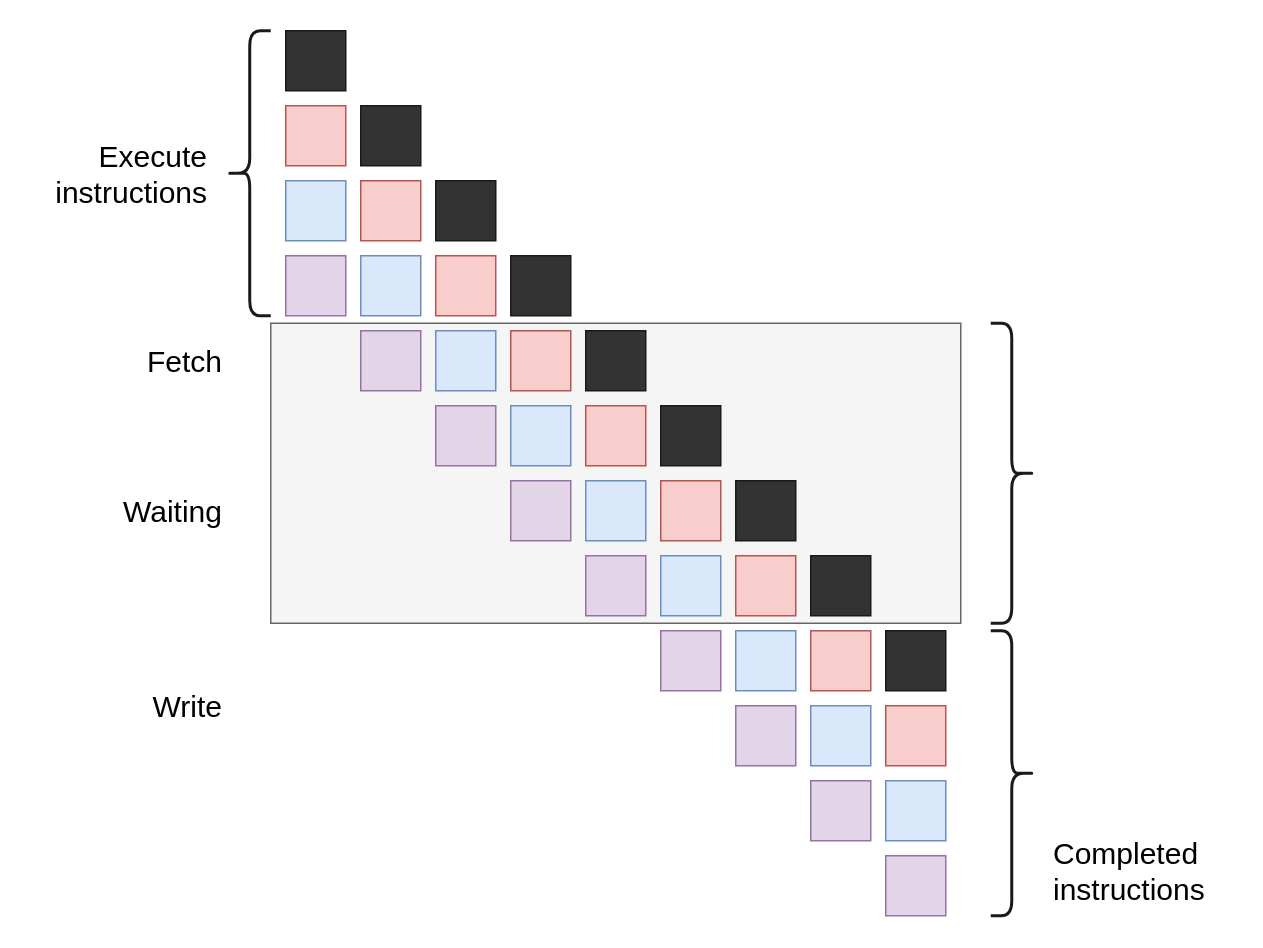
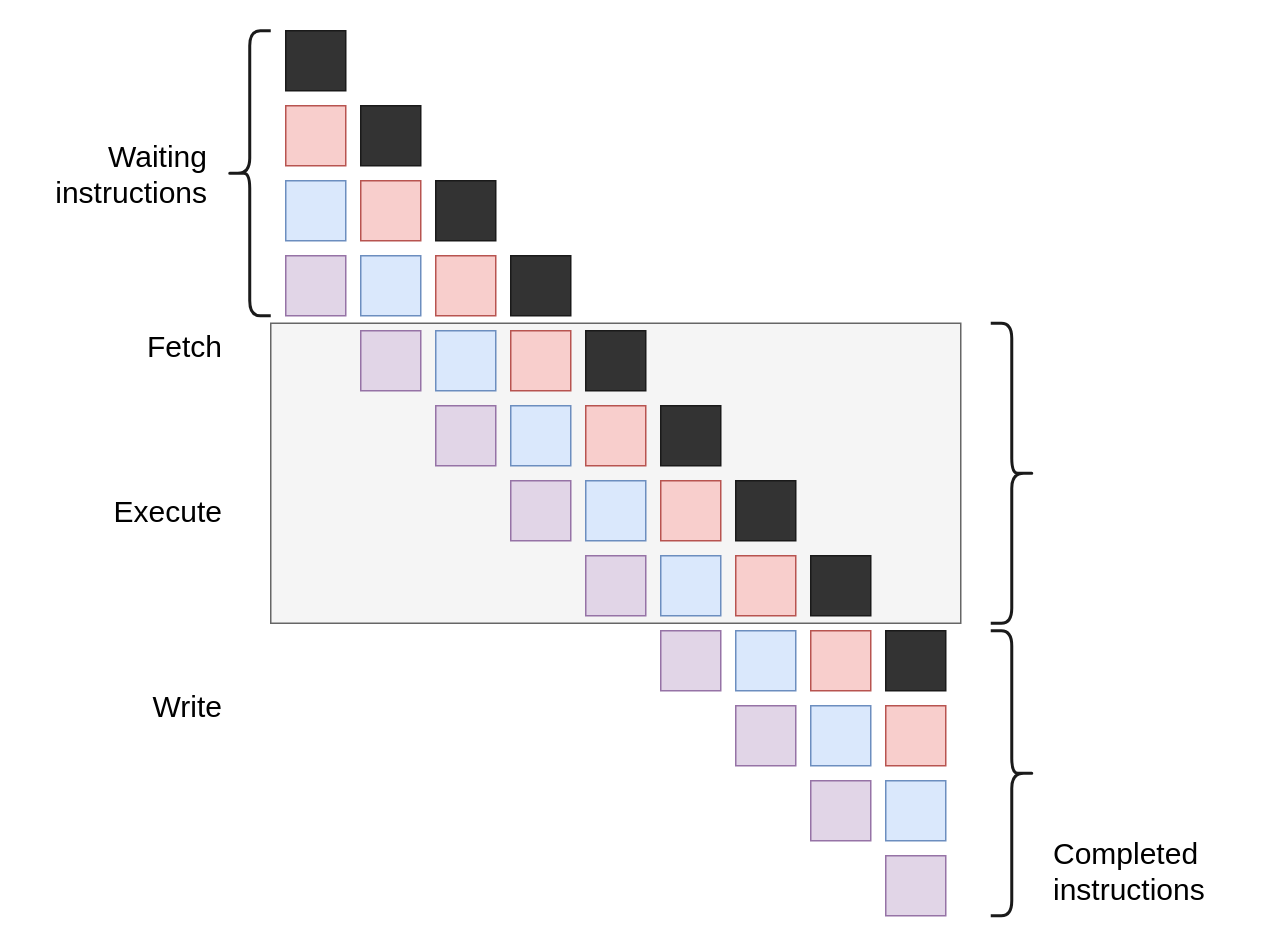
node "Execute instructions": label "Execute instructions" -> "Waiting instructions"
node "Fetch": moved (166, 361) -> (166, 346)
node "Waiting": label "Waiting" -> "Execute"
